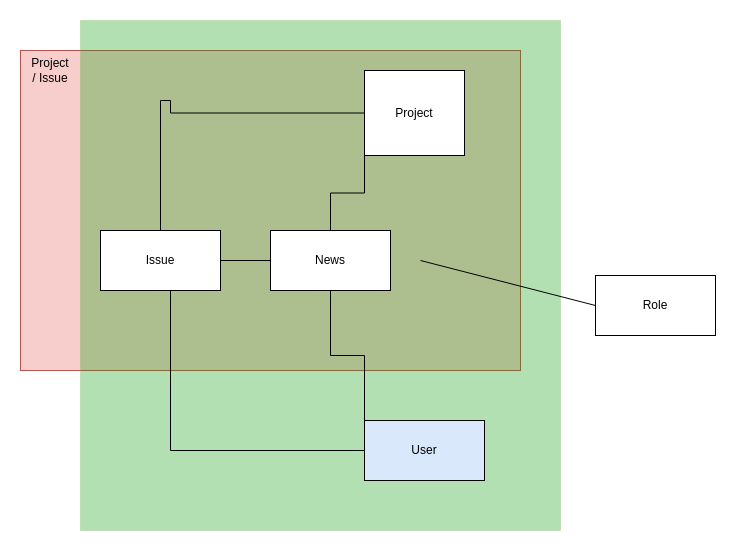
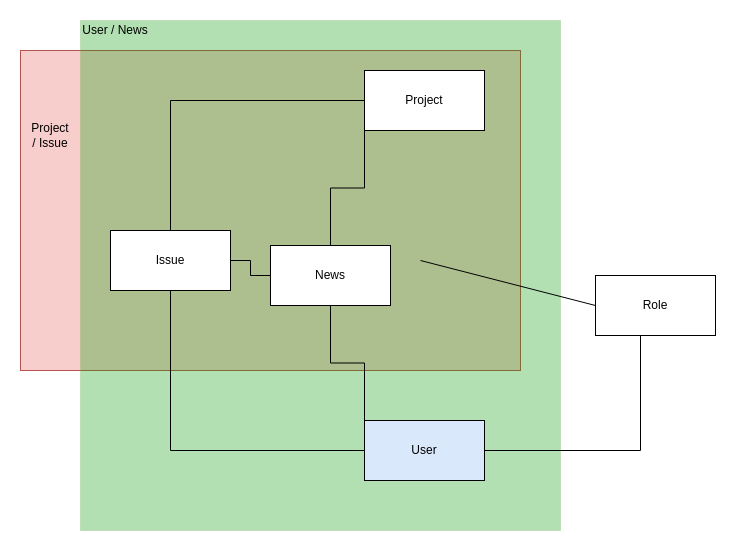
node "User / News": added
node "Project / Issue": moved (51, 71) -> (51, 136)
node "Project": size 100x85 -> 120x60
node "Issue": moved (161, 261) -> (171, 261)
node "News": moved (331, 261) -> (331, 276)
edge "Role" -- "User": added
